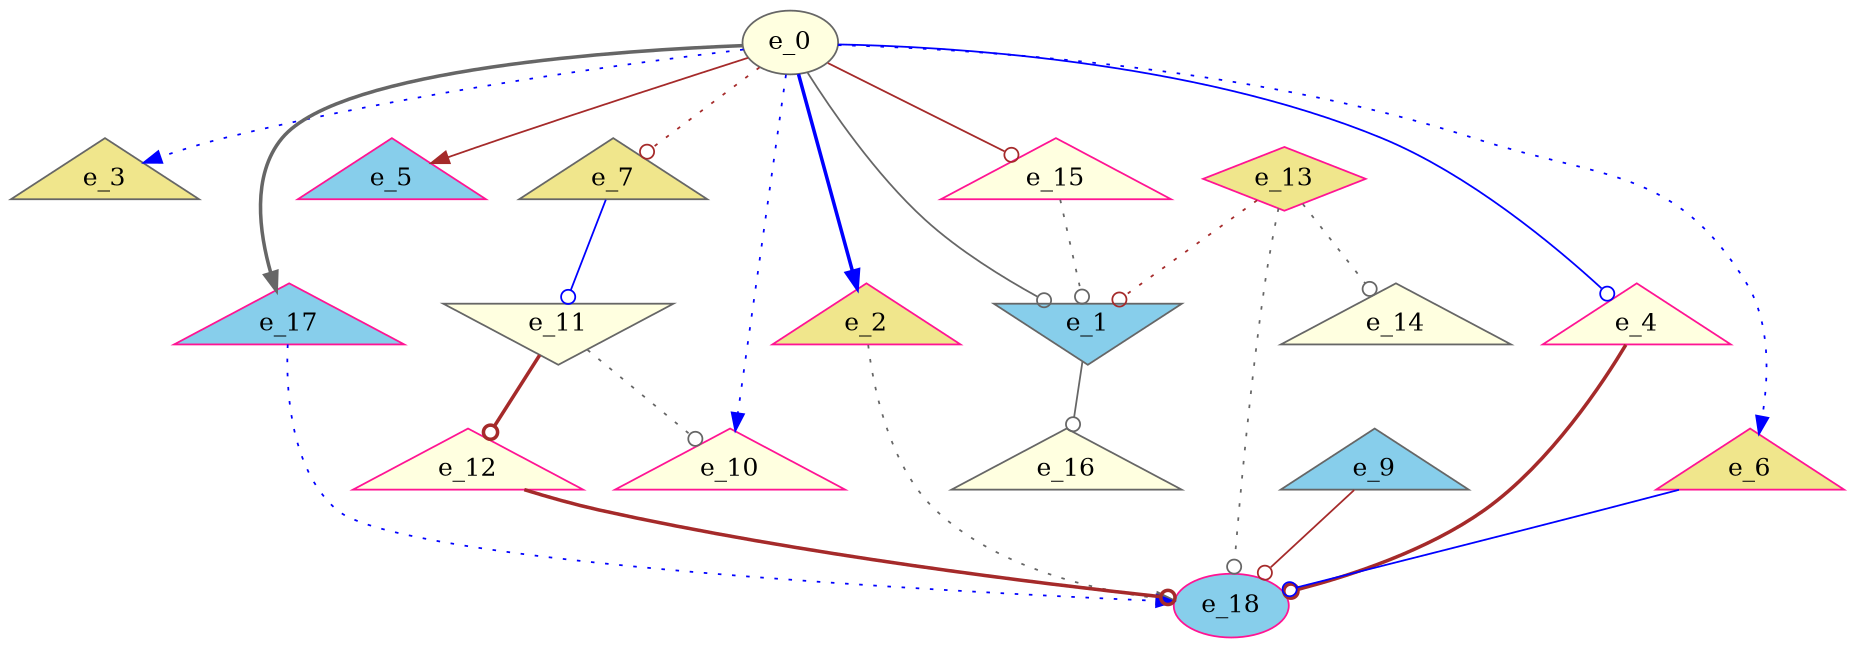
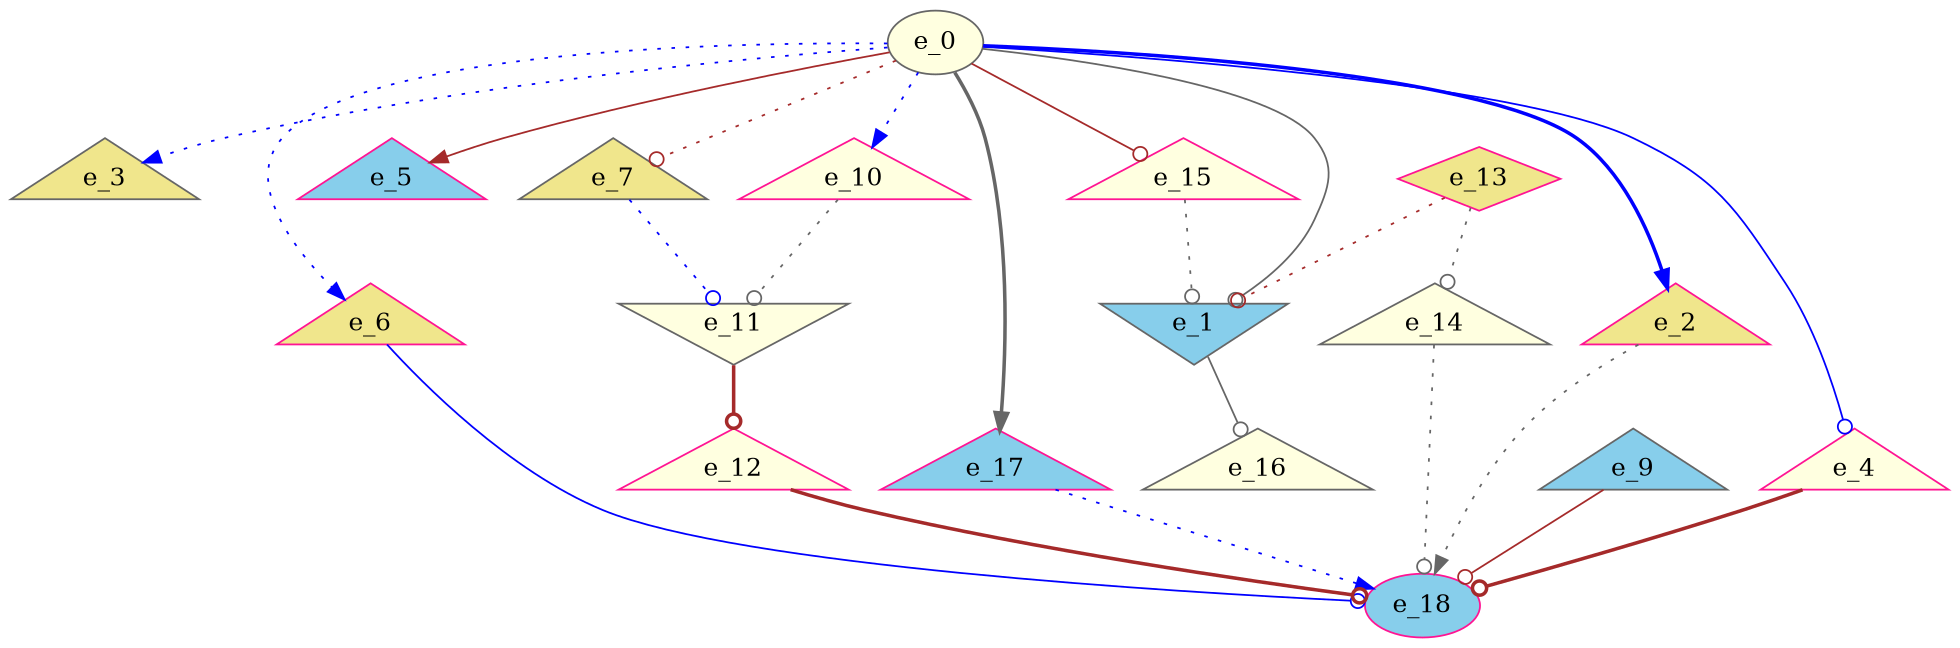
edge "e_7" -> "e_11": style solid -> dotted
edge "e_13" -> "e_18": now "e_14" -> "e_18"
edge "e_11" -> "e_10": reversed
